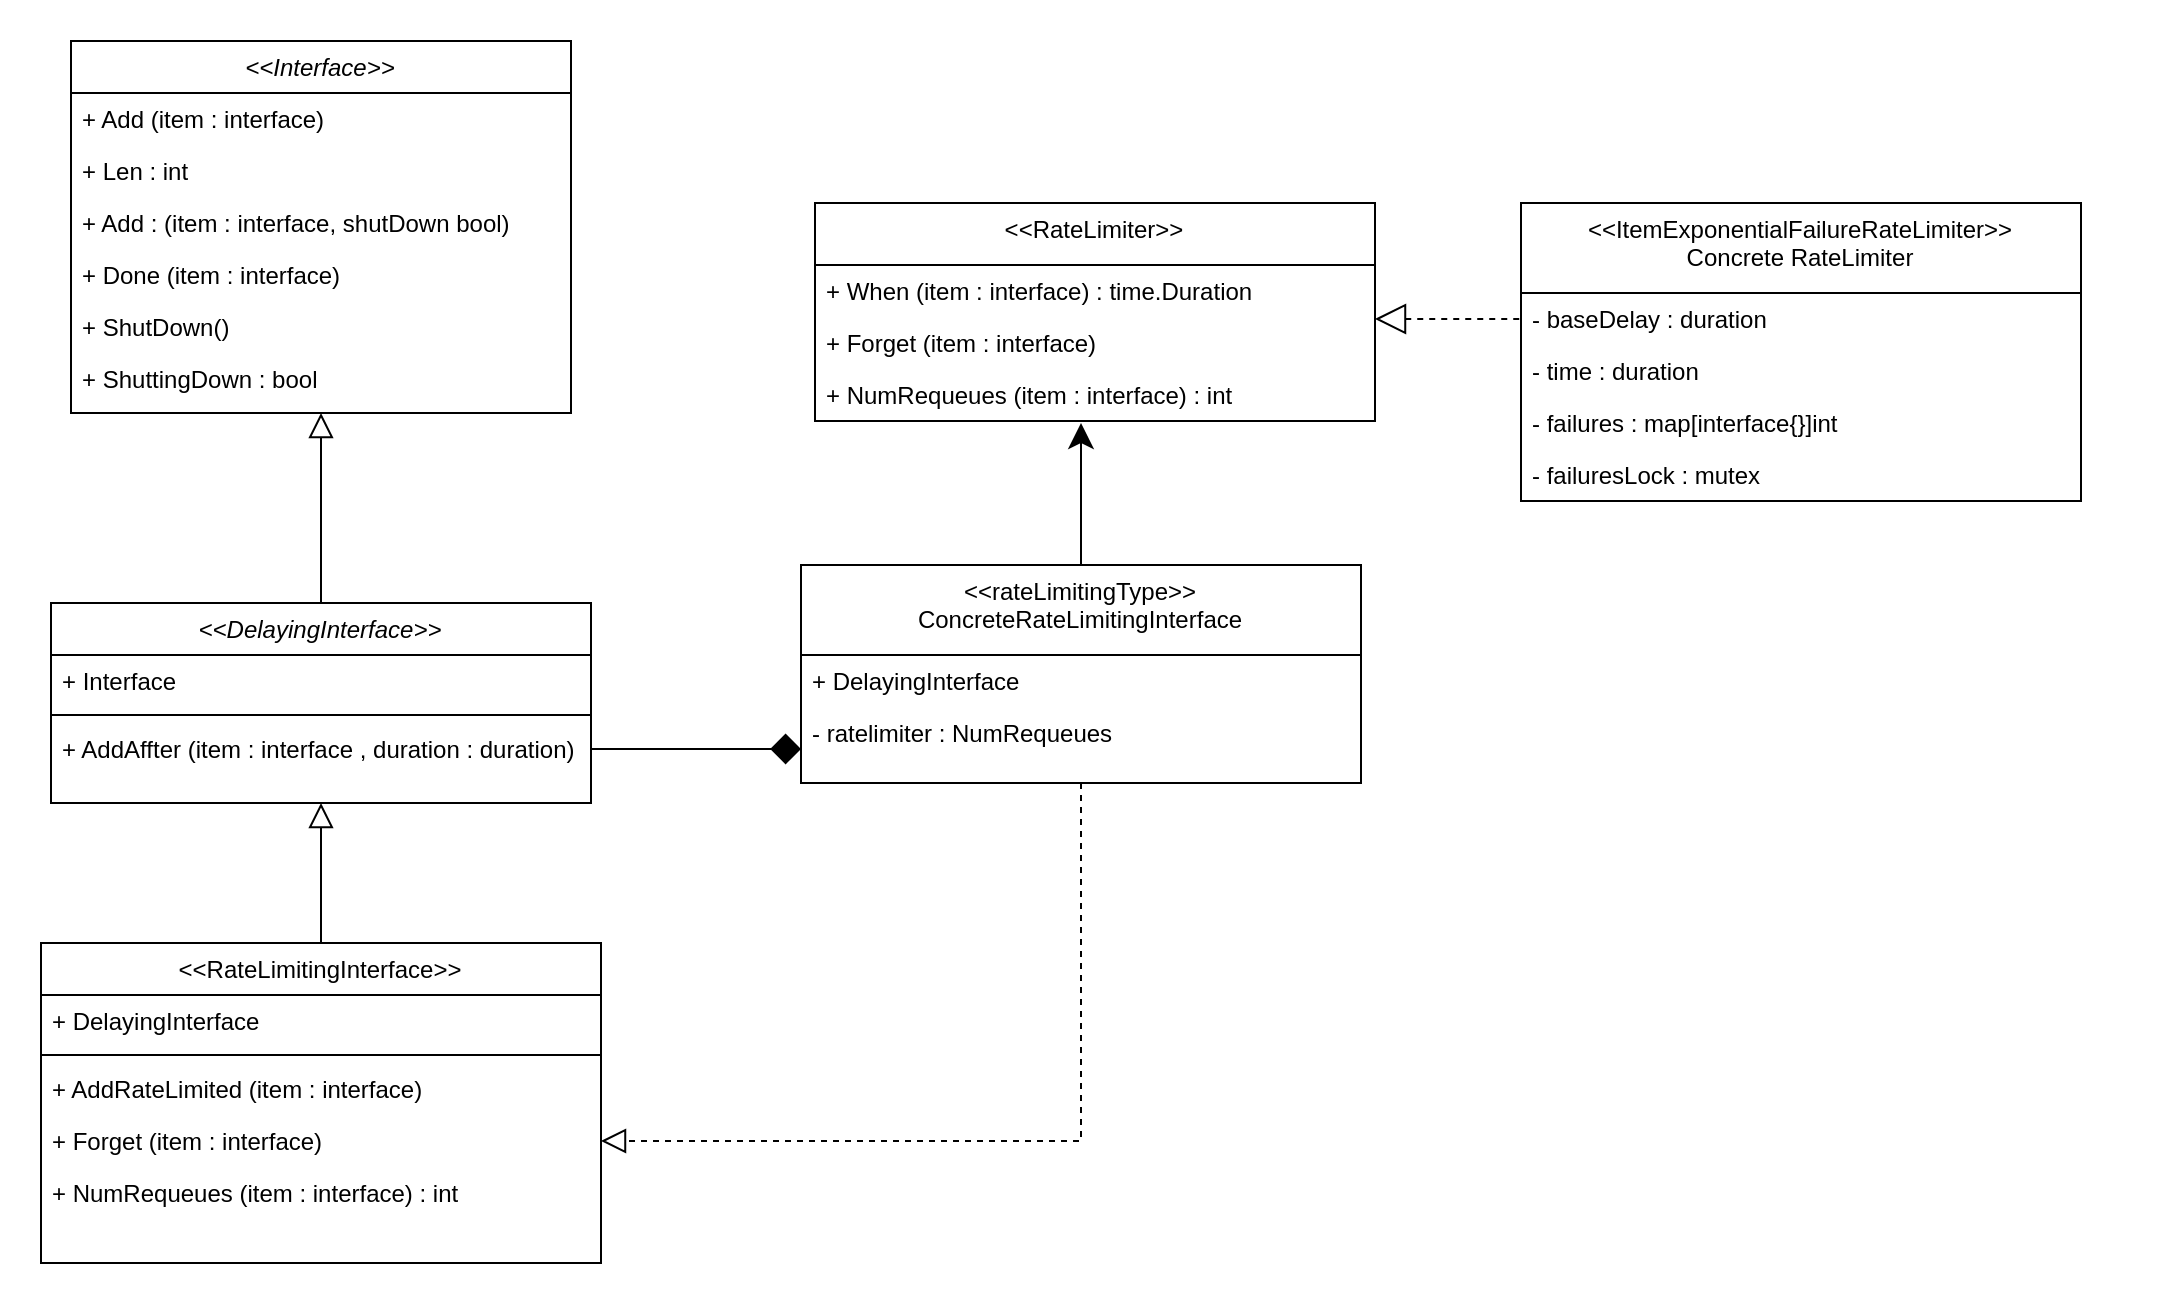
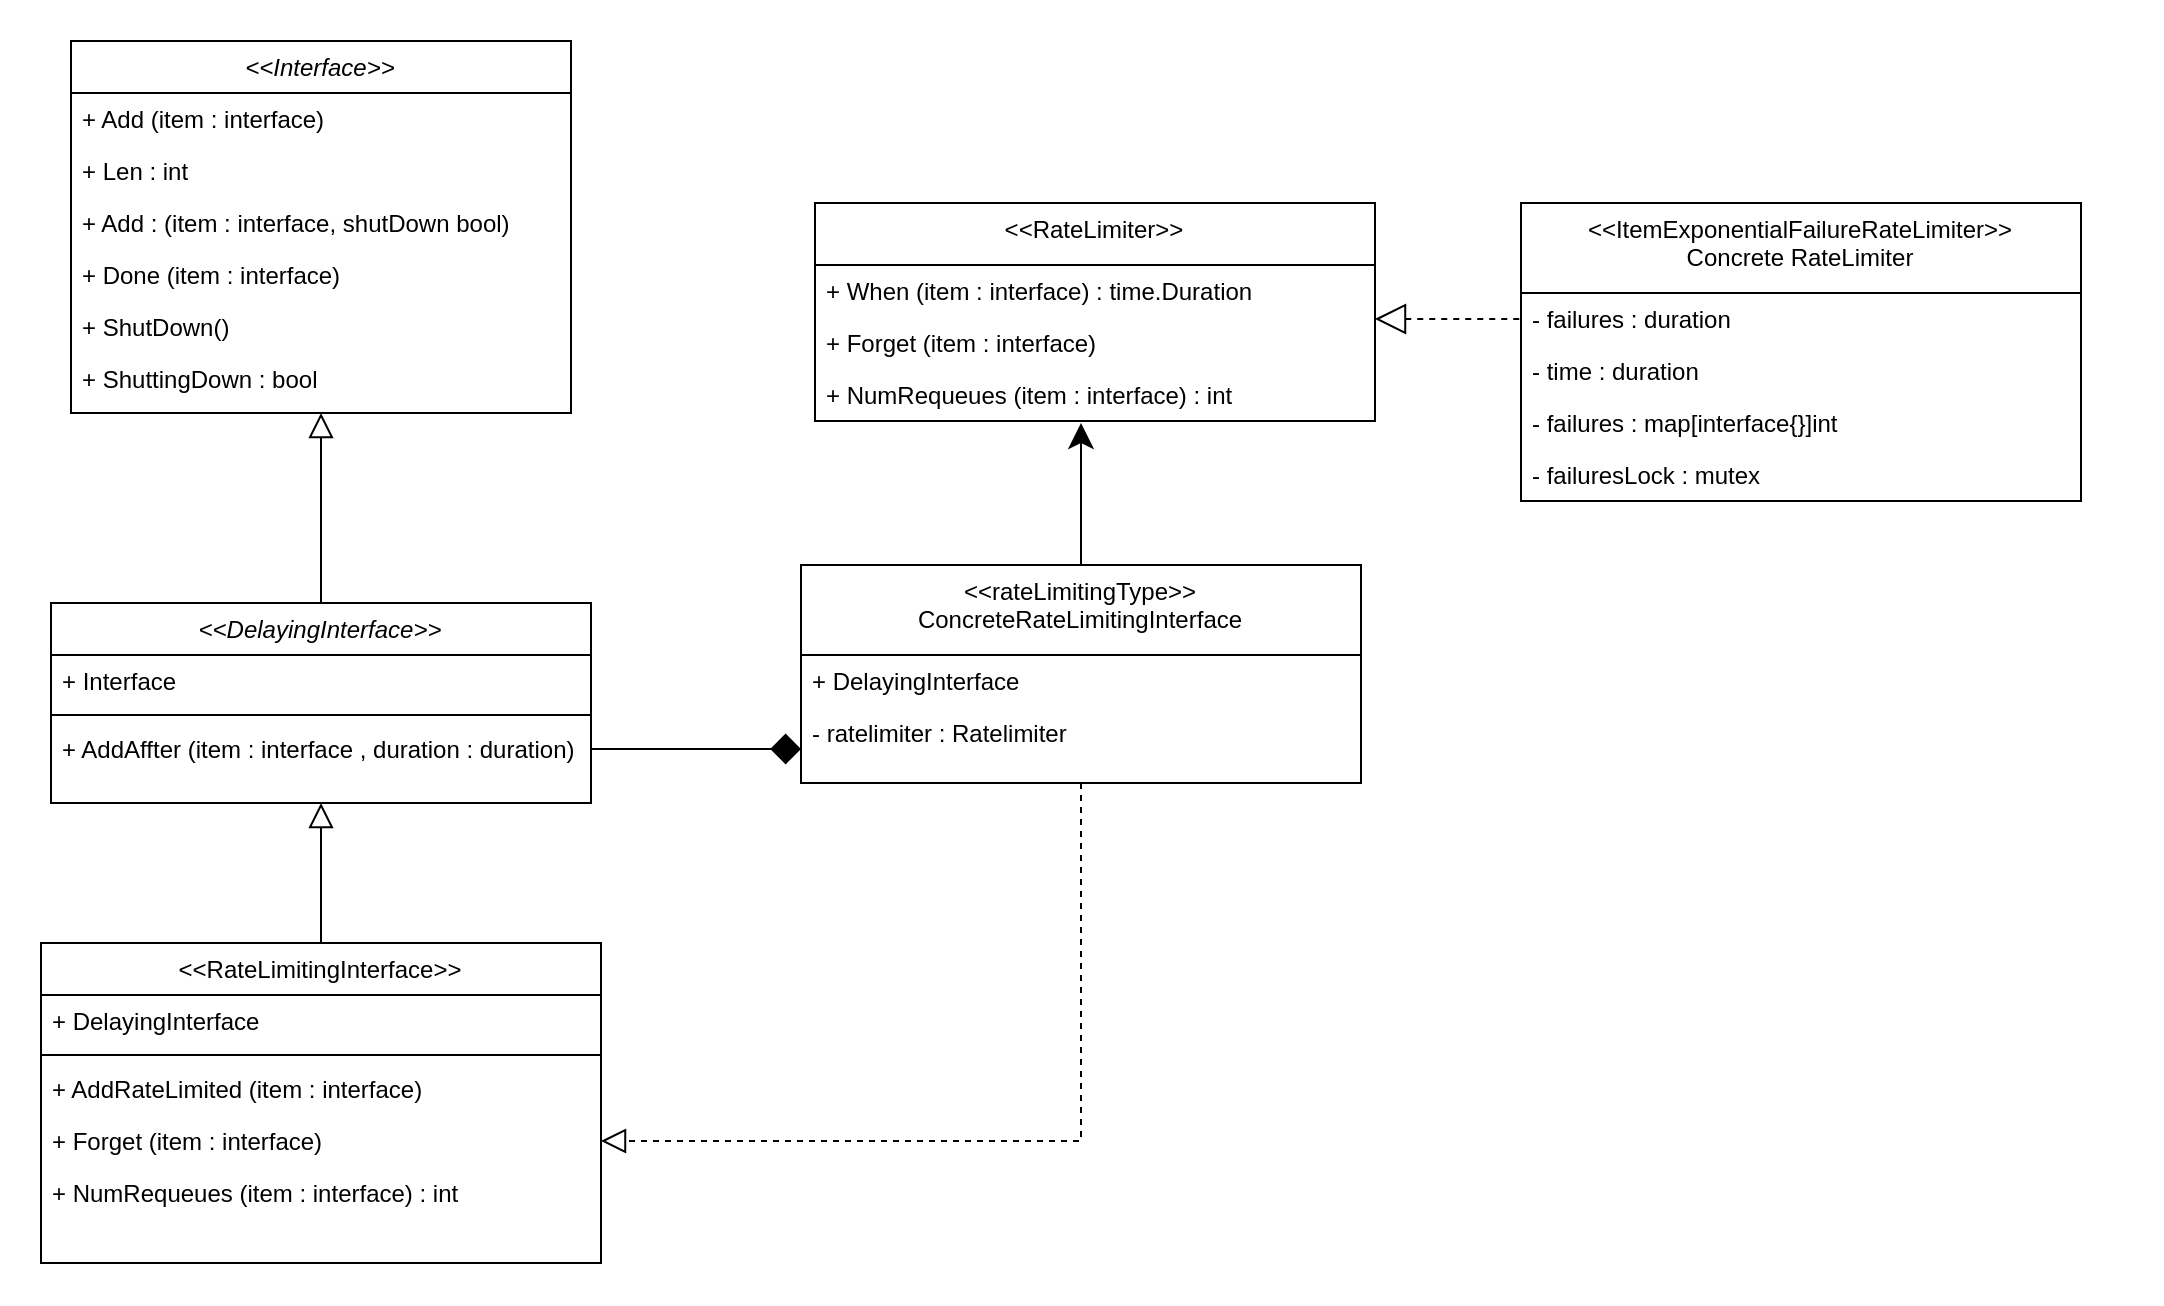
node "- baseDelay : duration": label "- baseDelay : duration" -> "- failures : duration"
node "- ratelimiter : NumRequeues": label "- ratelimiter : NumRequeues" -> "- ratelimiter : Ratelimiter"
